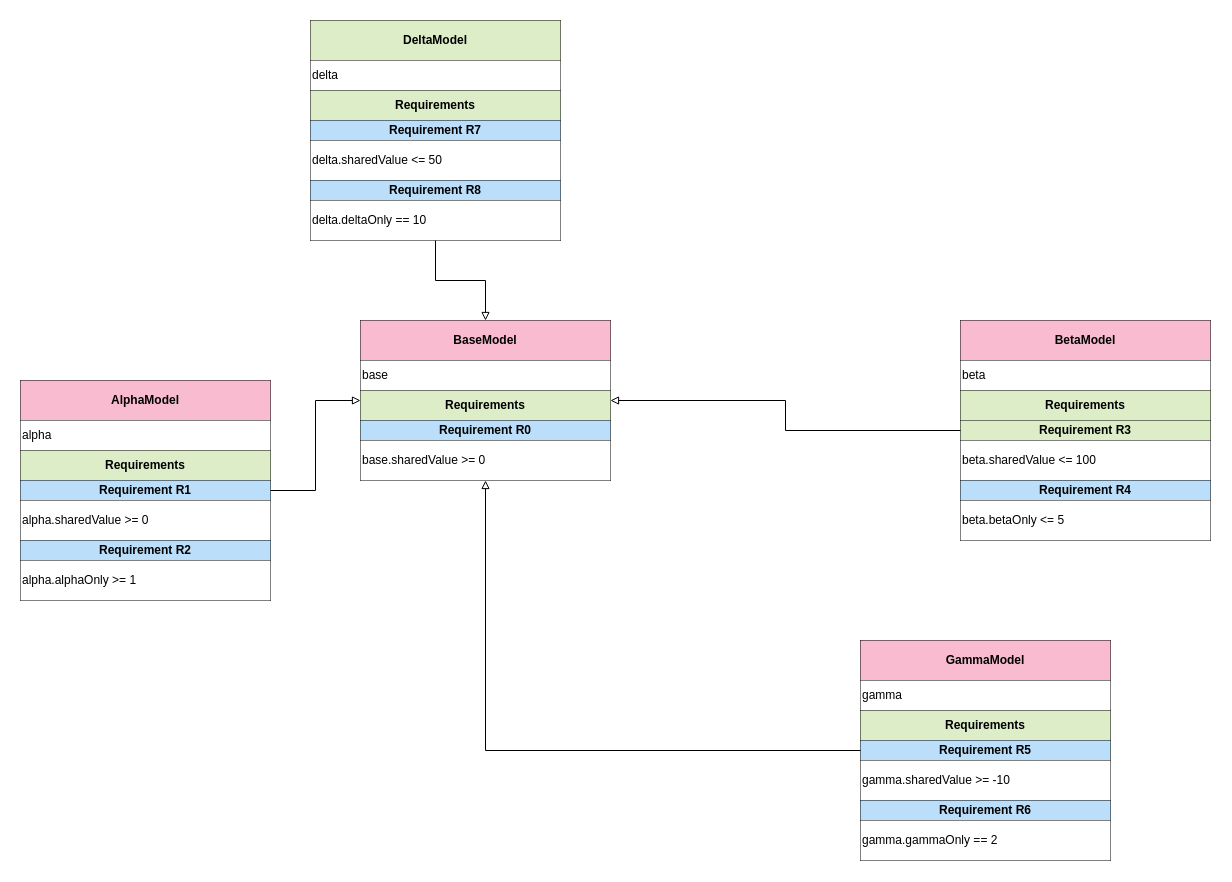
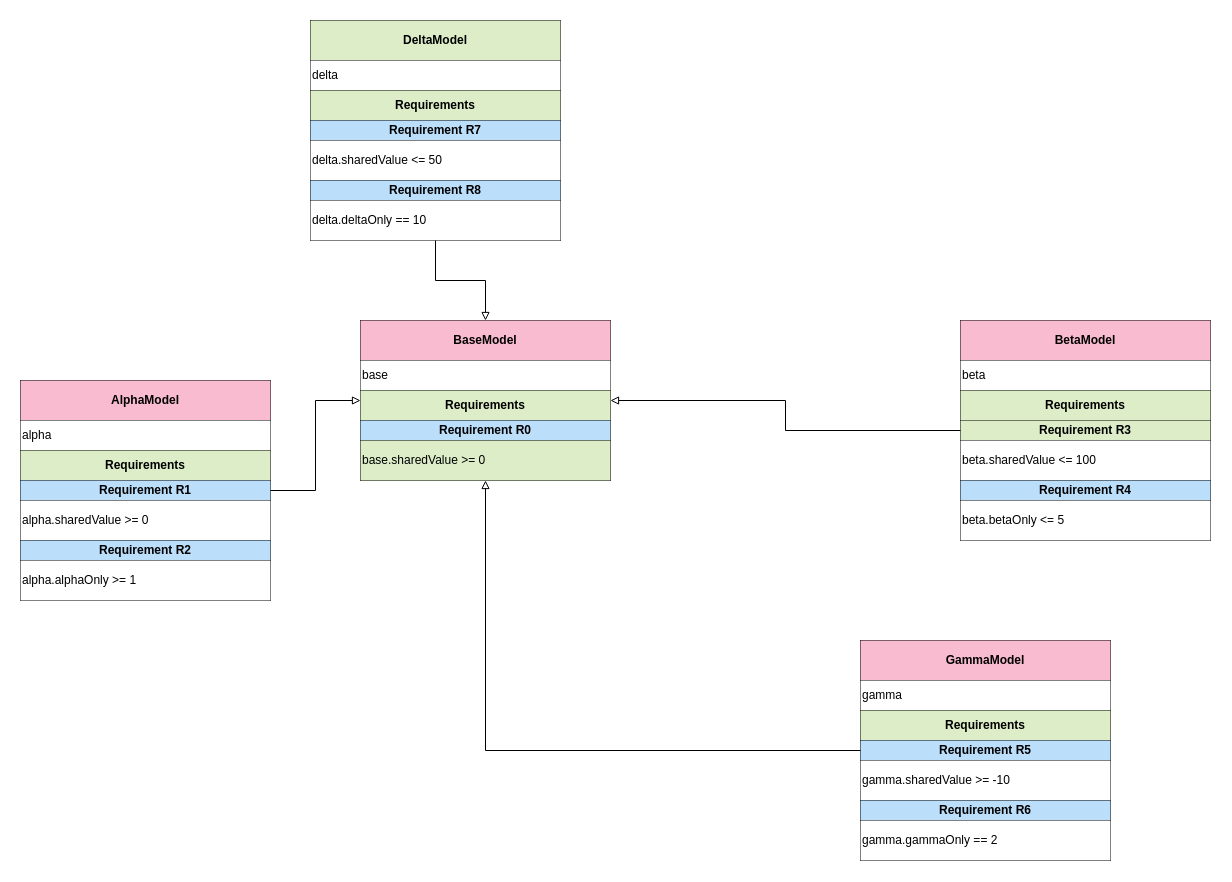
node "base.sharedValue >= 0": fillcolor #ffffff -> #dcedc8
